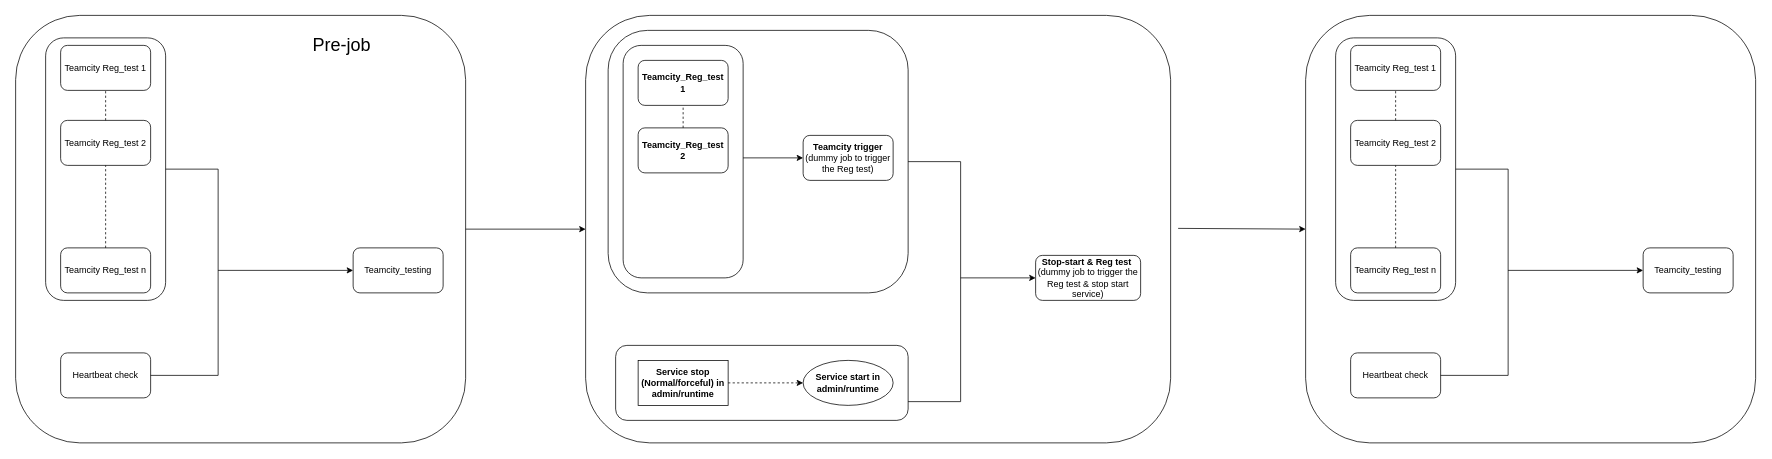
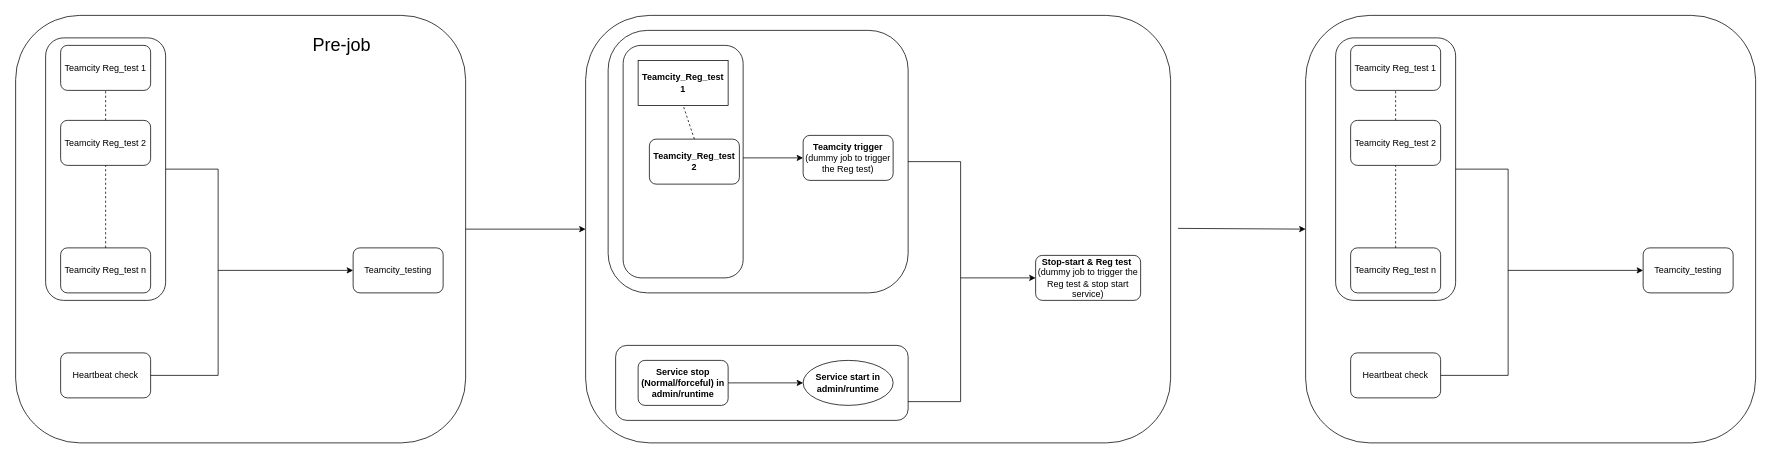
node "Teamcity_Reg_test 1": shape rounded rectangle -> rectangle
node "Teamcity_Reg_test 2": moved (683, 150) -> (694, 162)
node "Service stop (Normal/forceful) in admin/runtime": shape rectangle -> rounded rectangle
edge "Service stop (Normal/forceful) in admin/runtime" -> "Service start in admin/runtime": style dashed -> solid
